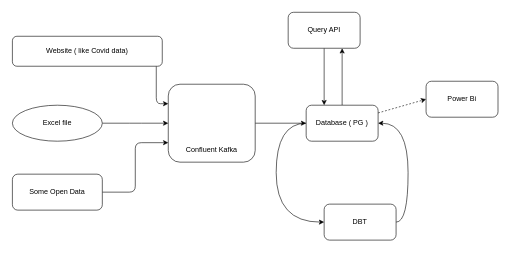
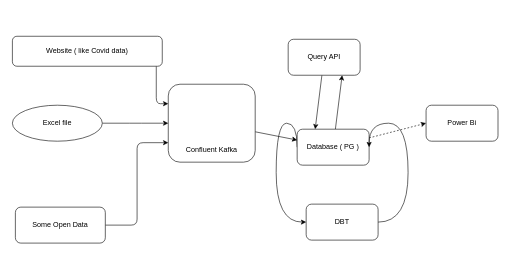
node "Query API": moved (324, 30) -> (324, 57)
node "Power Bi": moved (462, 99) -> (462, 123)
node "Database ( PG )": moved (342, 123) -> (333, 147)
node "Some Open Data": moved (57, 192) -> (60, 225)
node "DBT": moved (360, 222) -> (342, 222)
